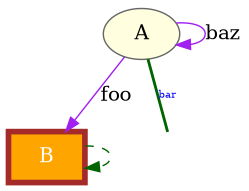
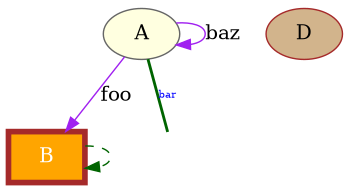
node "D": added
